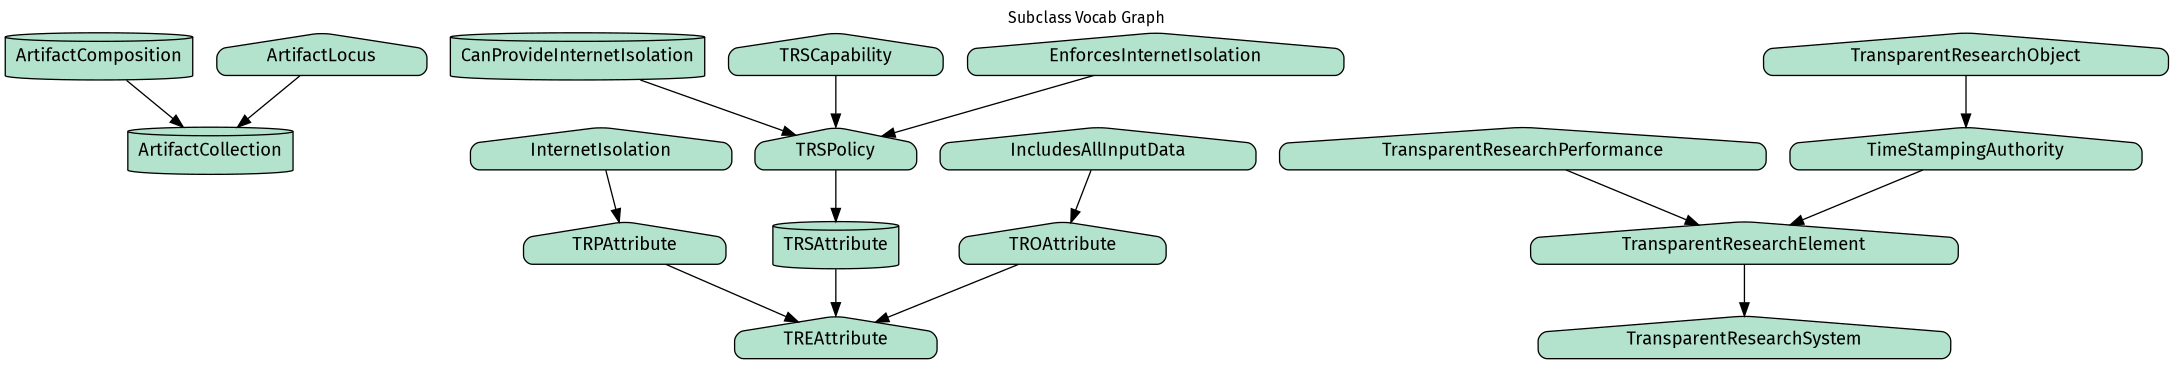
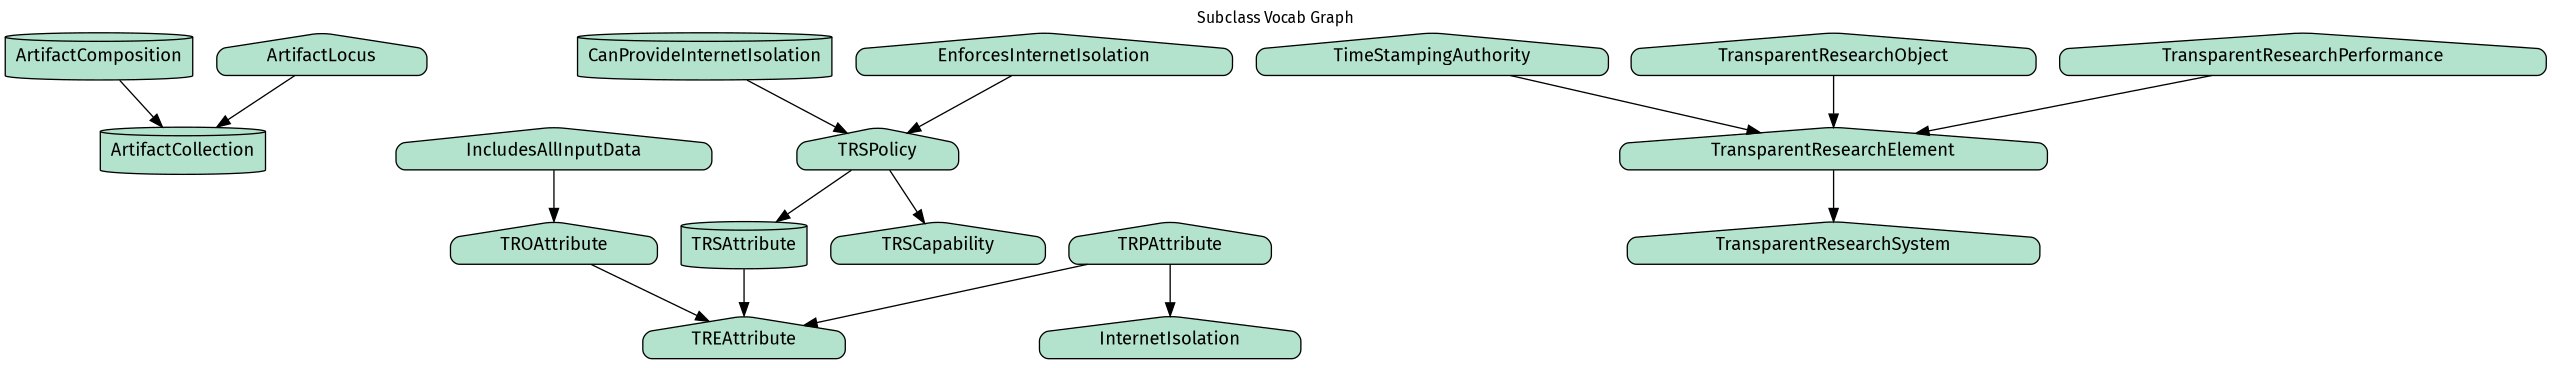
edge "TRSCapability" -> "TRSPolicy": reversed
edge "TransparentResearchObject" -> "TimeStampingAuthority": now "TransparentResearchObject" -> "TransparentResearchElement"
edge "InternetIsolation" -> "TRPAttribute": reversed
